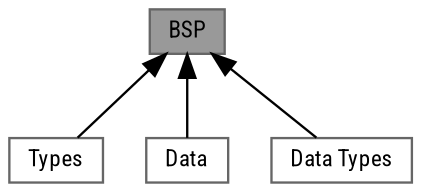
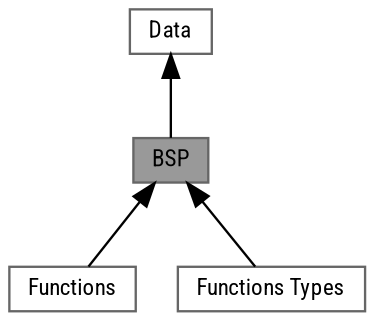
edge "Data" -> "BSP": reversed
node "Types": label "Types" -> "Functions"
node "Data Types": label "Data Types" -> "Functions Types"
